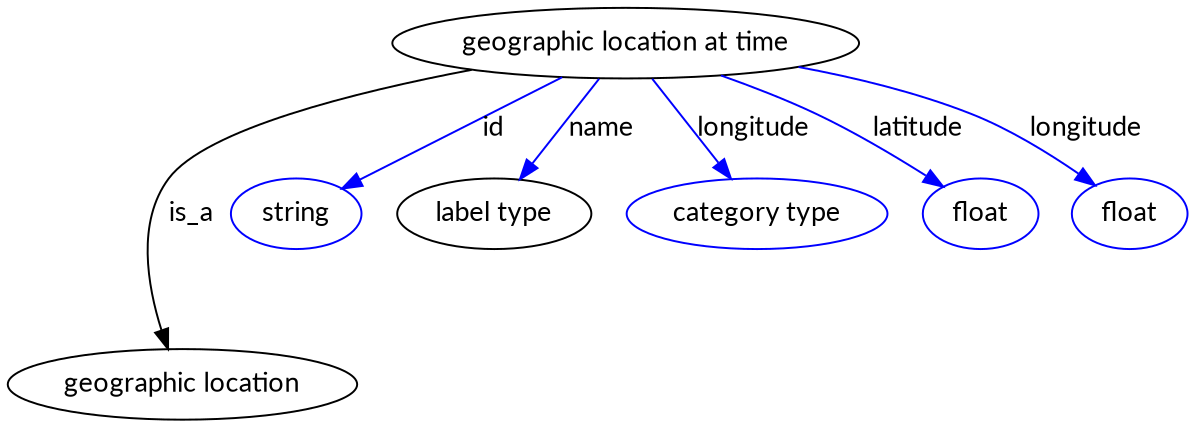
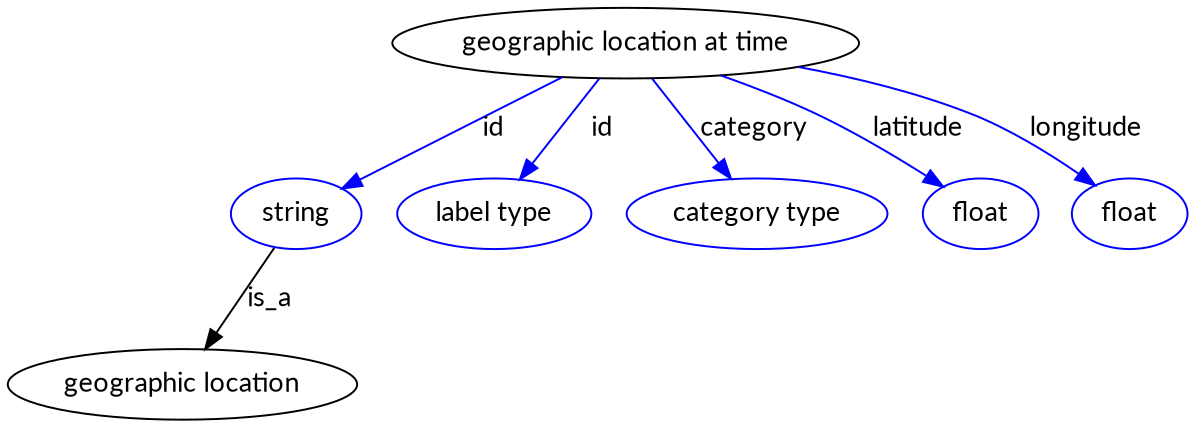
edge "geographic location at time" -> "label type": label "name" -> "id"
edge "geographic location at time" -> "category type": label "longitude" -> "category"
edge "geographic location at time" -> "geographic location": now "string" -> "geographic location"
node "label type": color black -> blue
